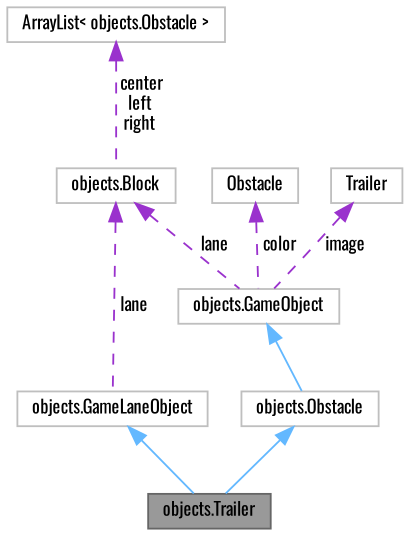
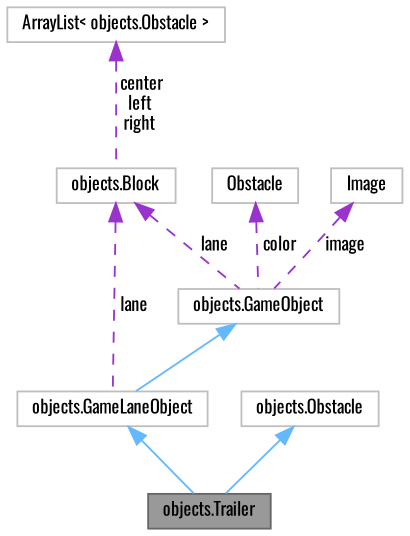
node "Trailer": label "Trailer" -> "Image"
edge "objects.Obstacle" -> "objects.GameObject": now "objects.GameLaneObject" -> "objects.GameObject"
